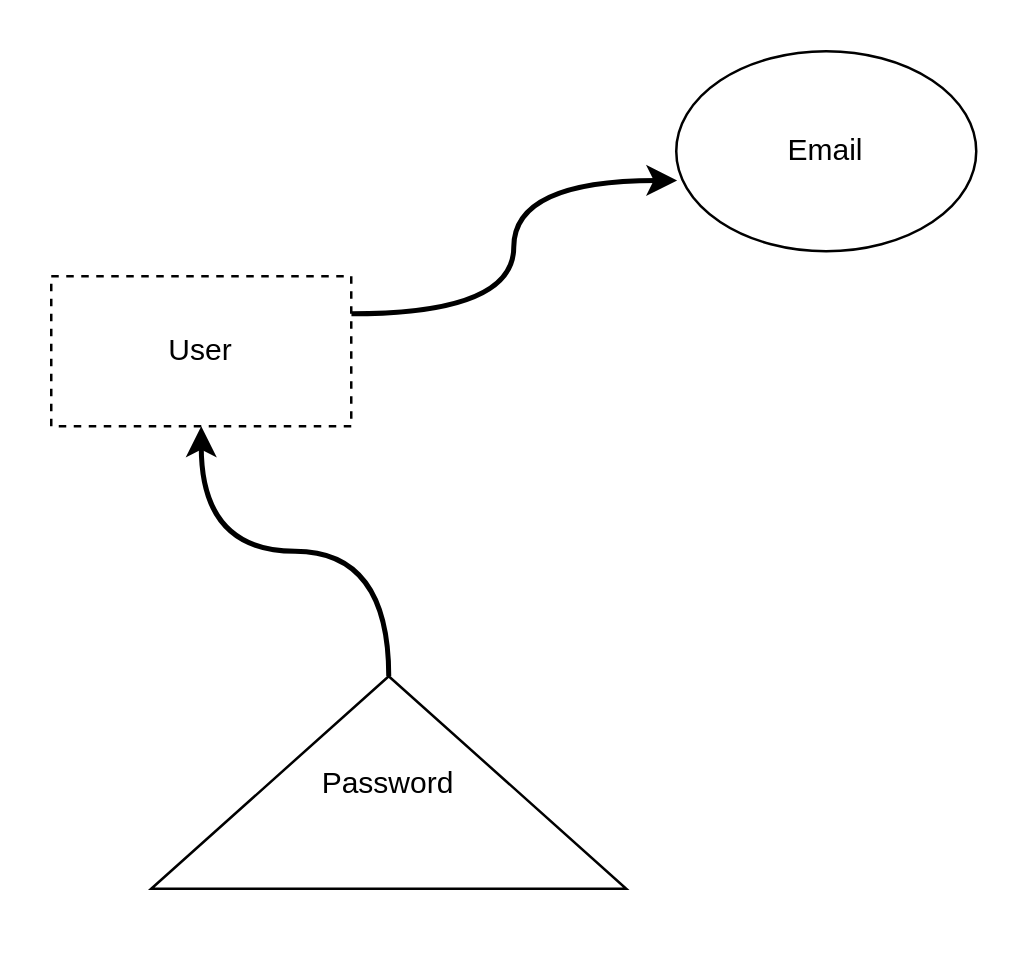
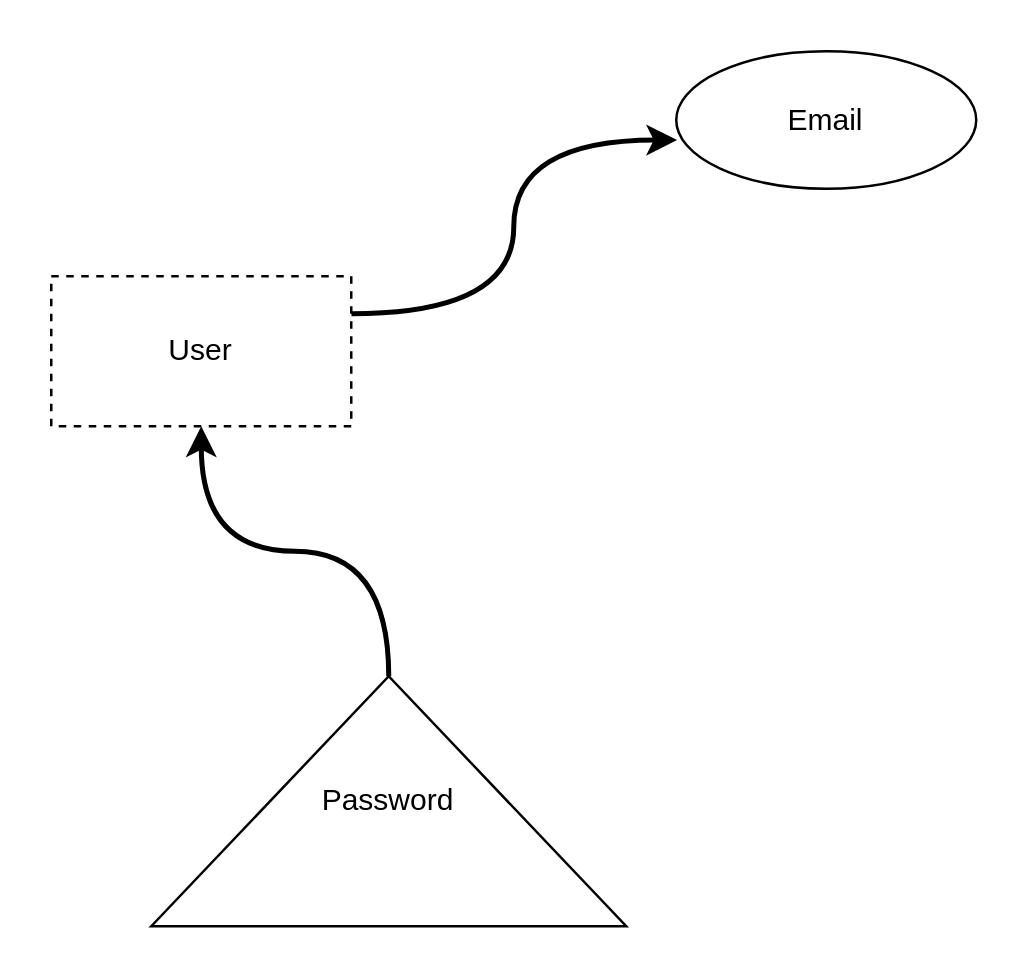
node "Email": size 300x200 -> 300x138
node "Password": size 475x213 -> 475x250
